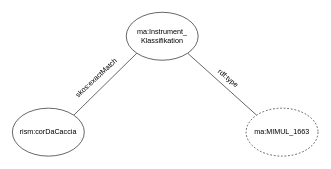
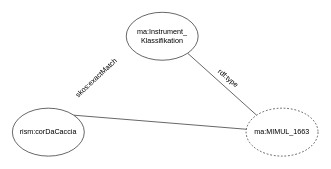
edge "ma:Instrument_ Klassifikation" -- "rism:corDaCaccia": now "ma:MIMUL_1663" -- "rism:corDaCaccia"
